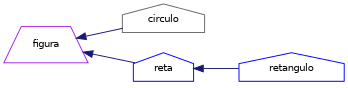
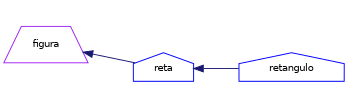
node "circulo": removed
